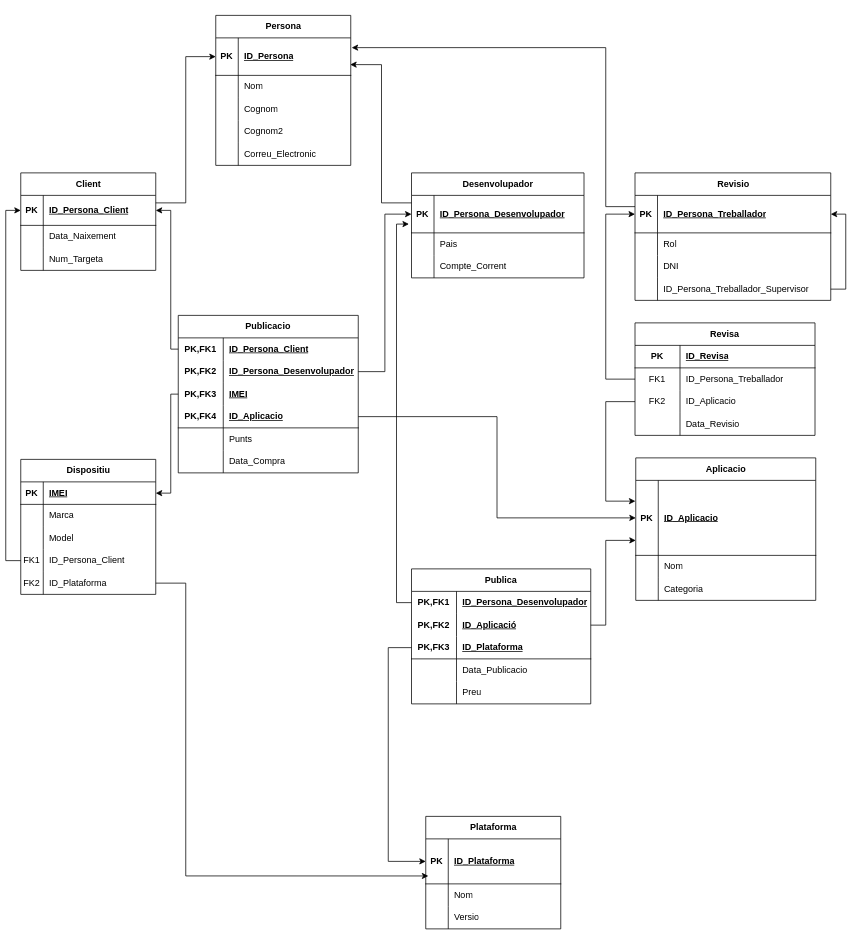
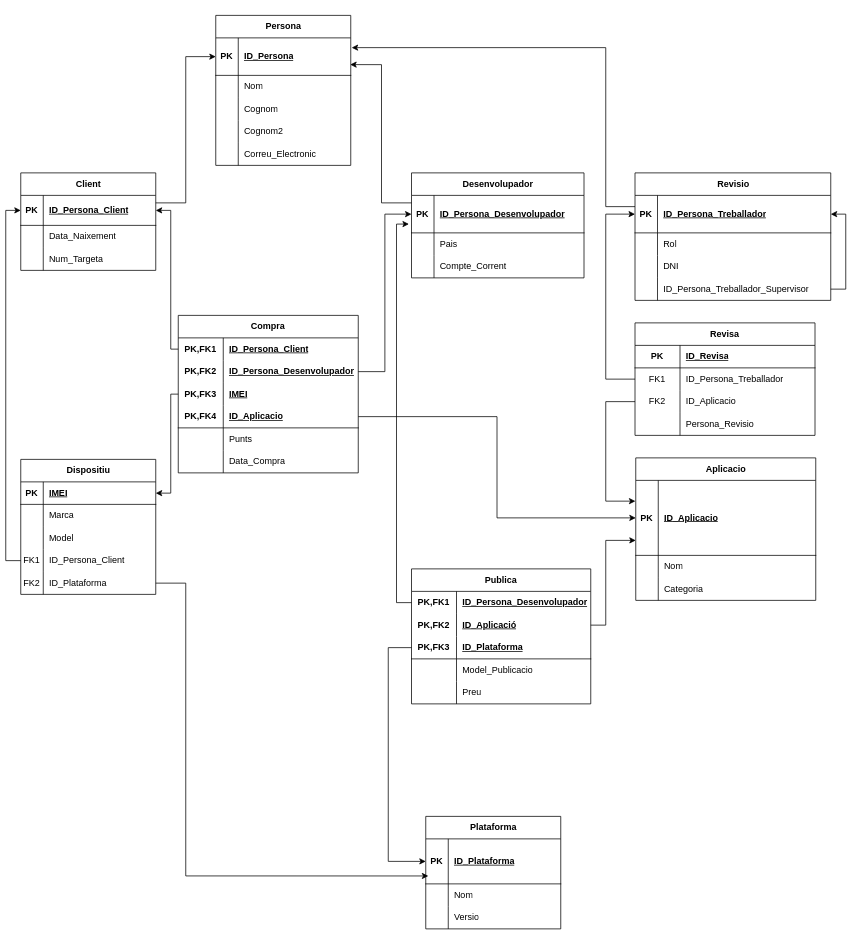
node "Publicacio": label "Publicacio" -> "Compra"
node "Data_Revisio": label "Data_Revisio" -> "Persona_Revisio"
node "Data_Publicacio": label "Data_Publicacio" -> "Model_Publicacio"
